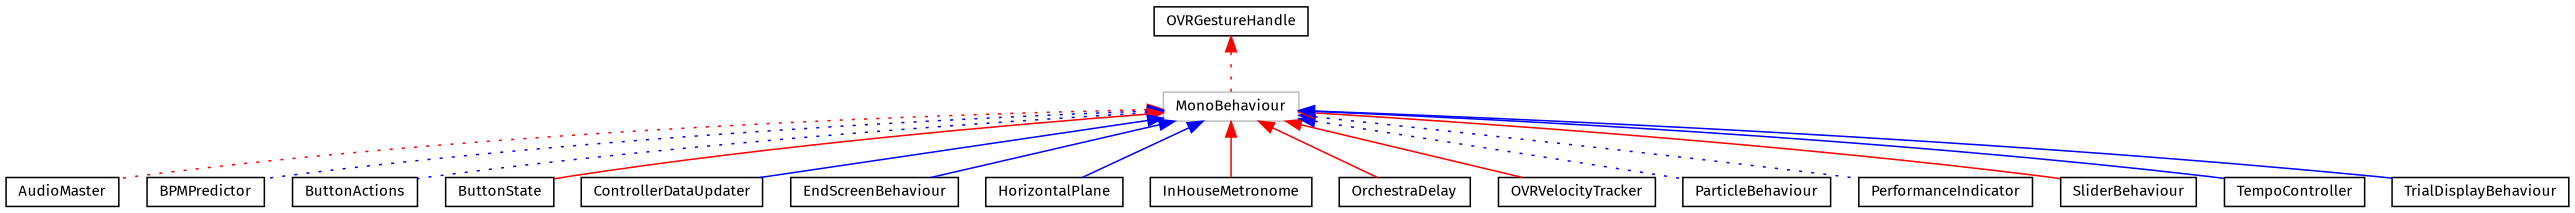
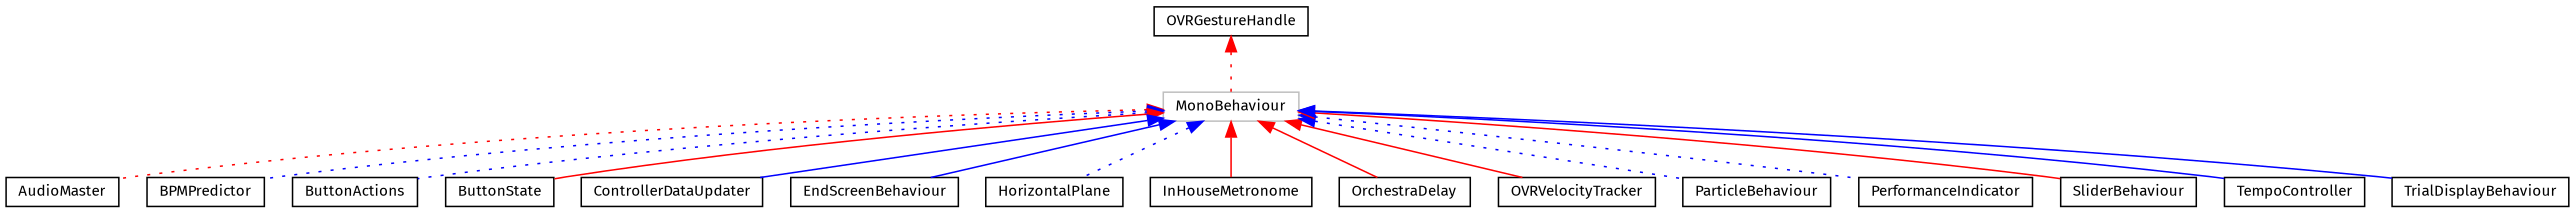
edge "HorizontalPlane" -> "MonoBehaviour": style solid -> dotted
